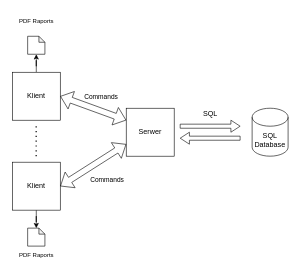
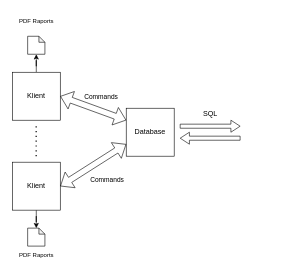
node "Serwer": label "Serwer" -> "Database"
node "SQL Database": removed
